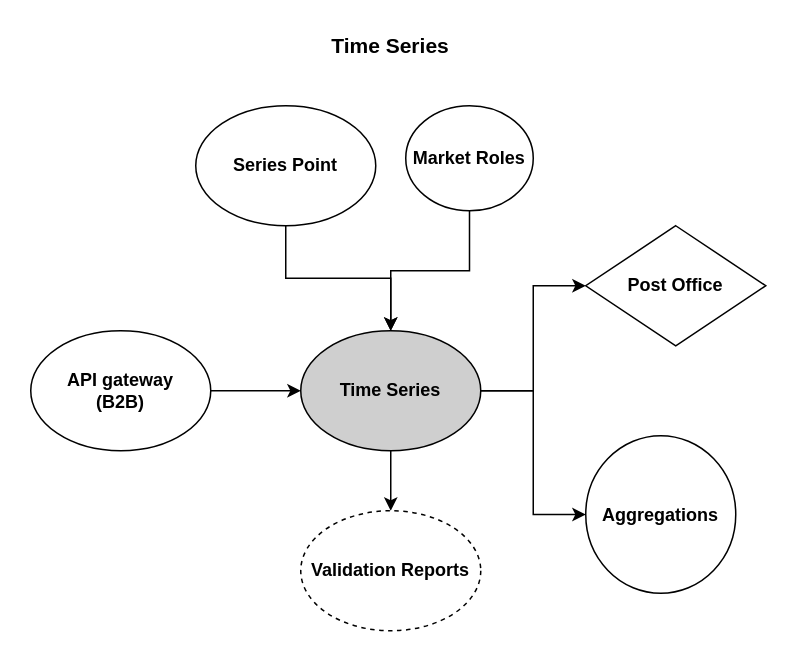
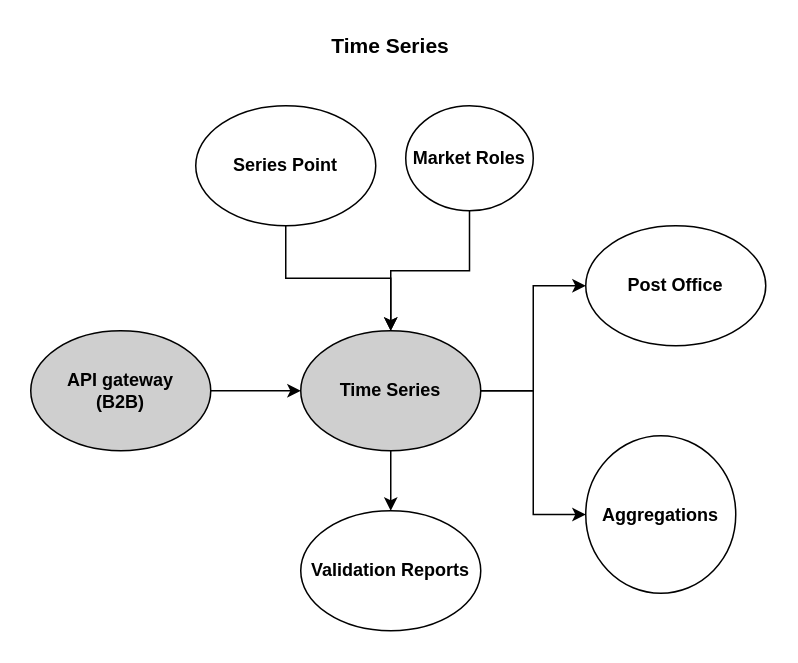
node "Post Office": shape diamond -> ellipse
node "API gateway (B2B)": fillcolor #ffffff -> #cfcfcf
node "Validation Reports": style dashed -> solid
